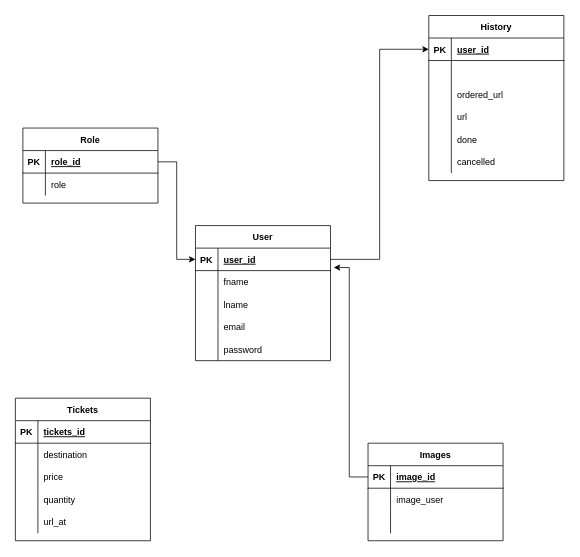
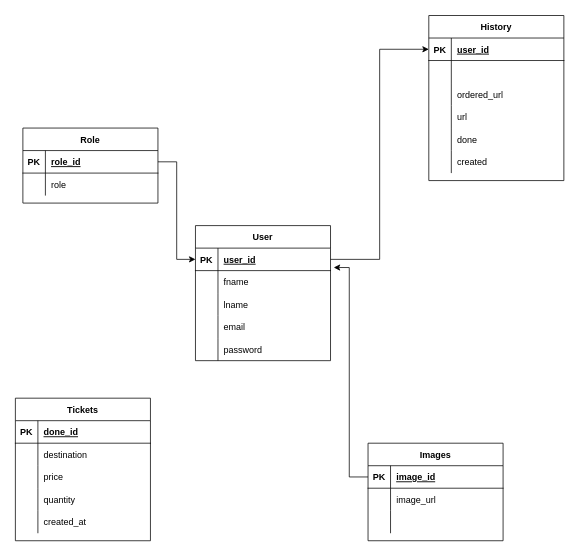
node "cancelled": label "cancelled" -> "created"
node "tickets_id": label "tickets_id" -> "done_id"
node "image_user": label "image_user" -> "image_url"
node "url_at": label "url_at" -> "created_at"
